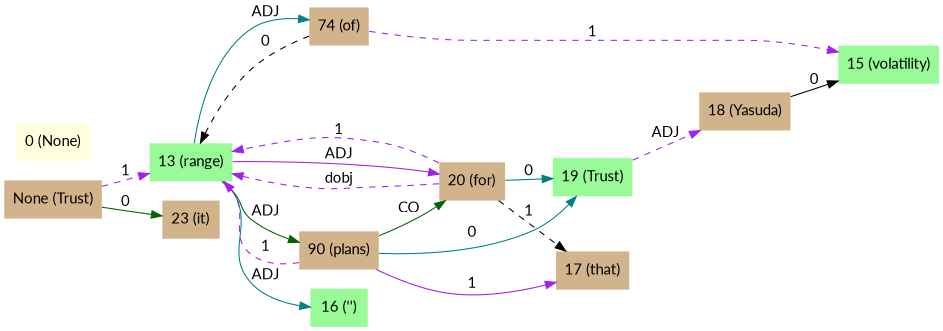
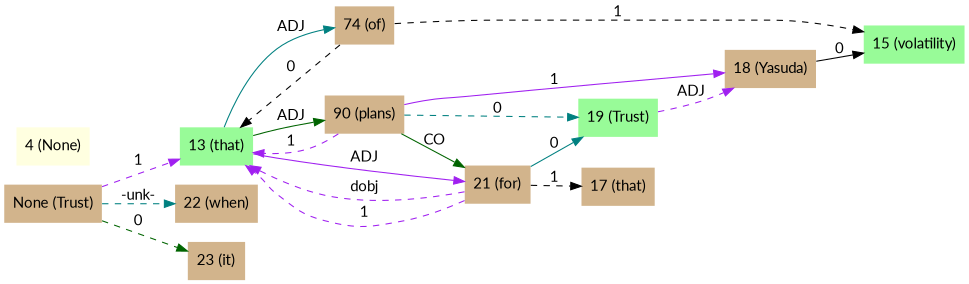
edge "74 (of)" -> "15 (volatility)": color purple -> black
node "0 (None)": label "0 (None)" -> "4 (None)"
node "13 (range)": label "13 (range)" -> "13 (that)"
node "20 (for)": label "20 (for)" -> "21 (for)"
node "22 (when)": added
edge "None (Trust)" -> "23 (it)": style solid -> dashed
edge "90 (plans)" -> "19 (Trust)": style solid -> dashed
edge "90 (plans)" -> "17 (that)": now "90 (plans)" -> "18 (Yasuda)"
node "16 ('')": removed
